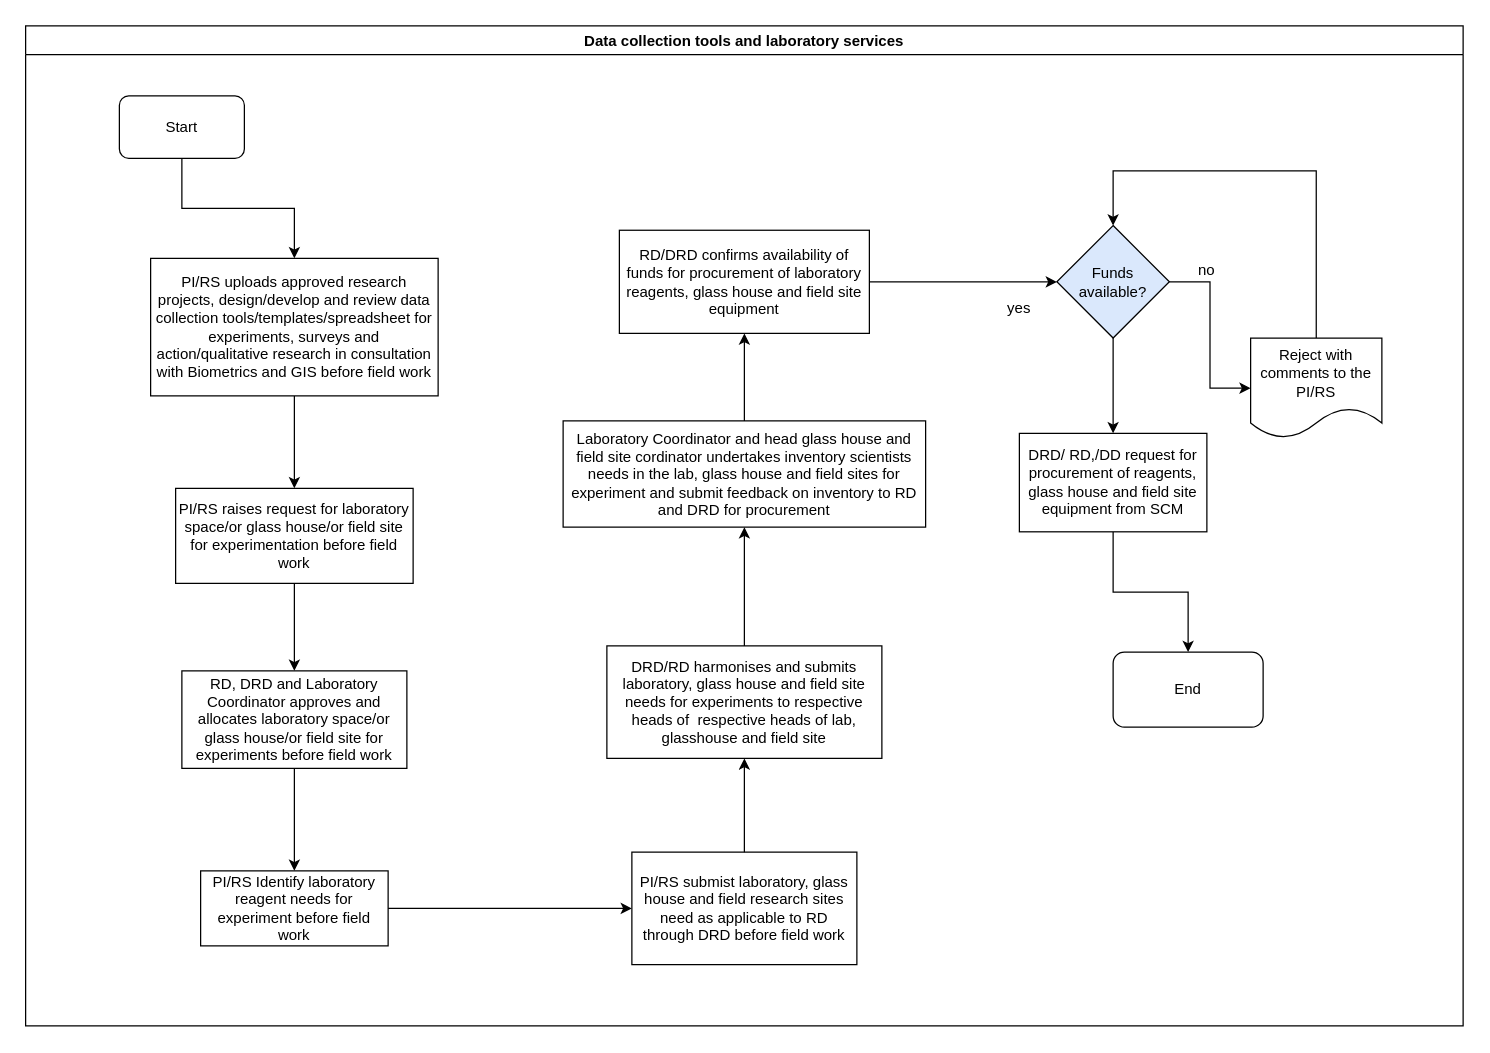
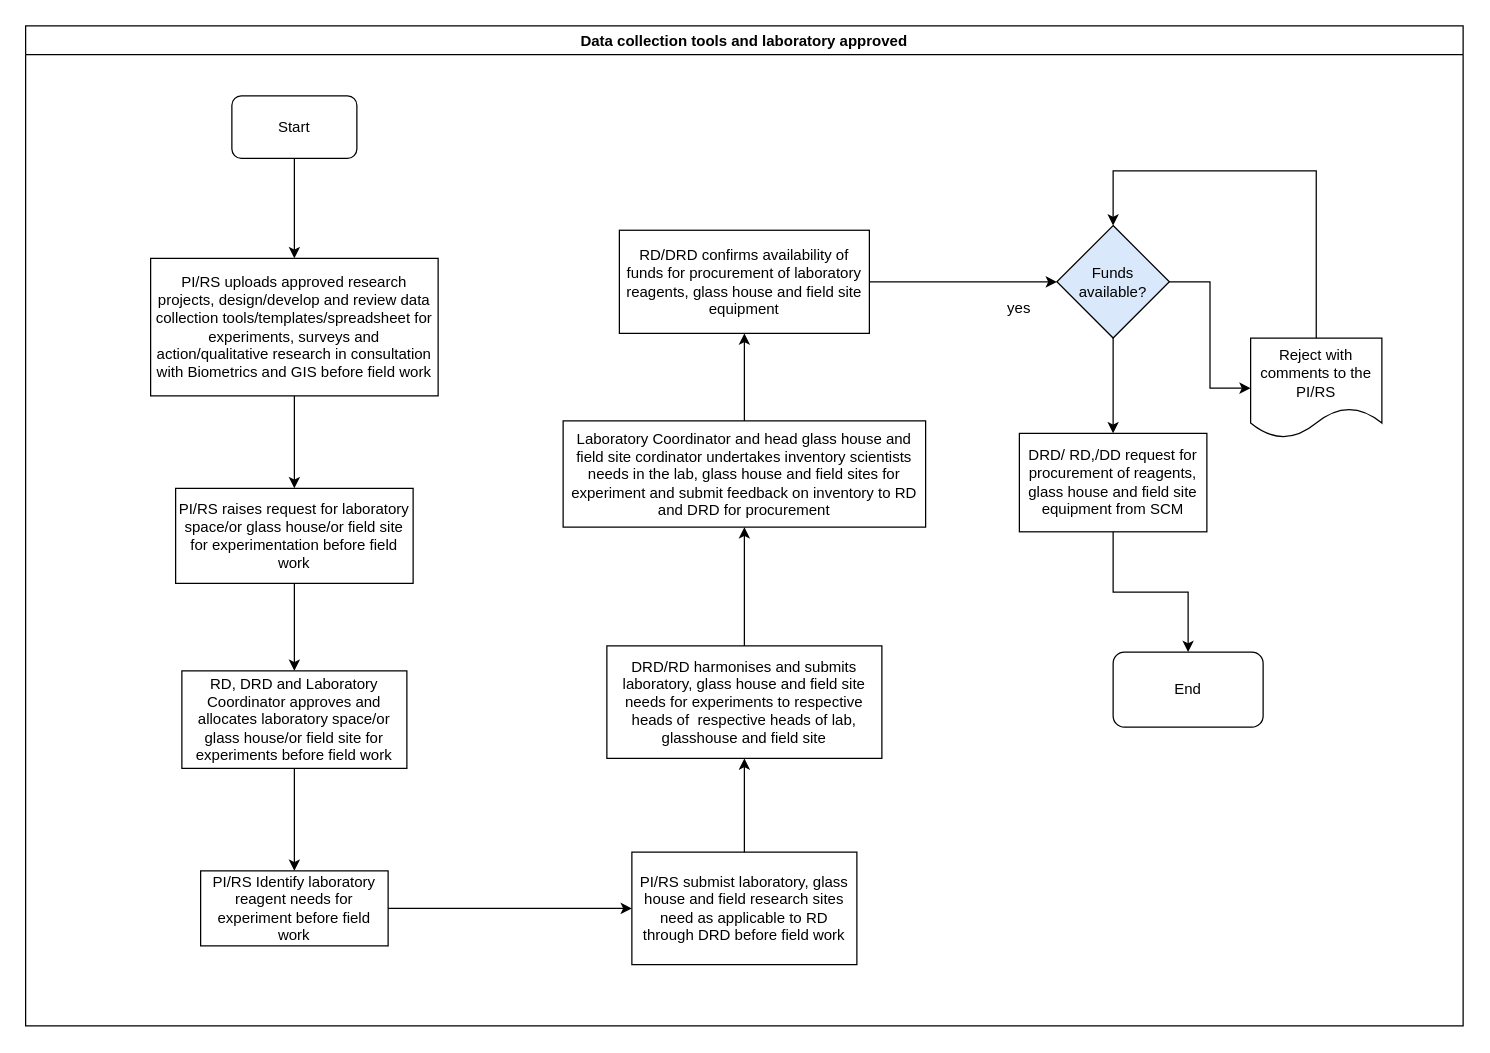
node "Data collection tools and laboratory services": label "Data collection tools and laboratory services" -> "Data collection tools and laboratory approved"
node "Start": moved (182, 127) -> (294, 127)
node "no": removed
